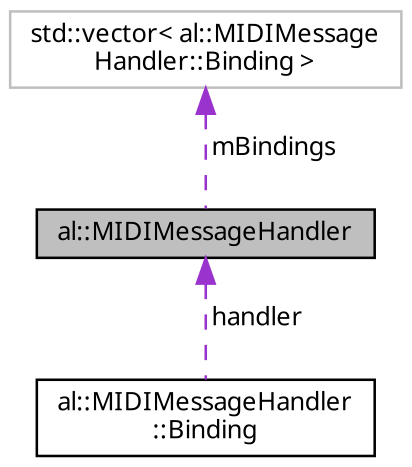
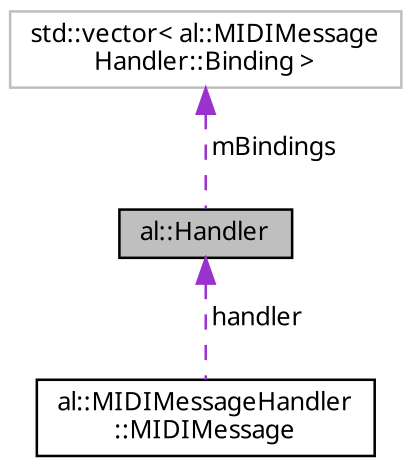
node "al::MIDIMessageHandler": label "al::MIDIMessageHandler" -> "al::Handler"
node "al::MIDIMessageHandler ::Binding": label "al::MIDIMessageHandler ::Binding" -> "al::MIDIMessageHandler ::MIDIMessage"
